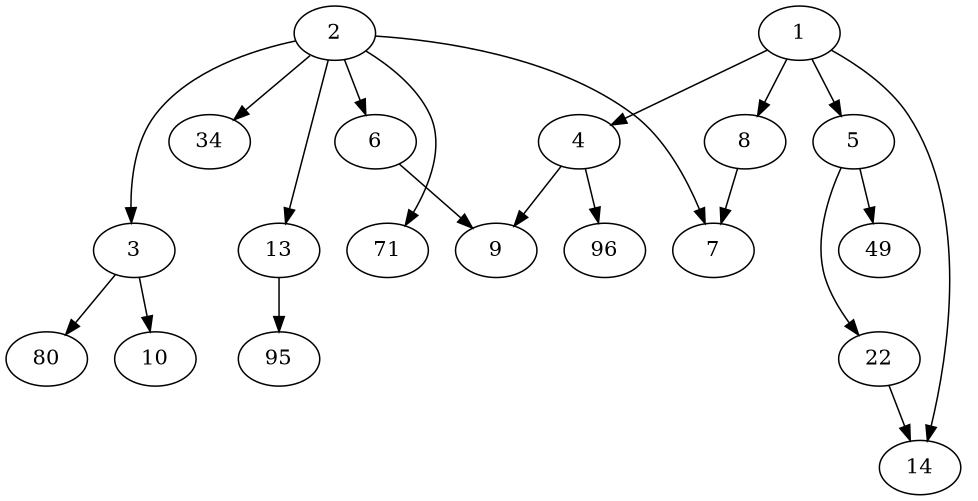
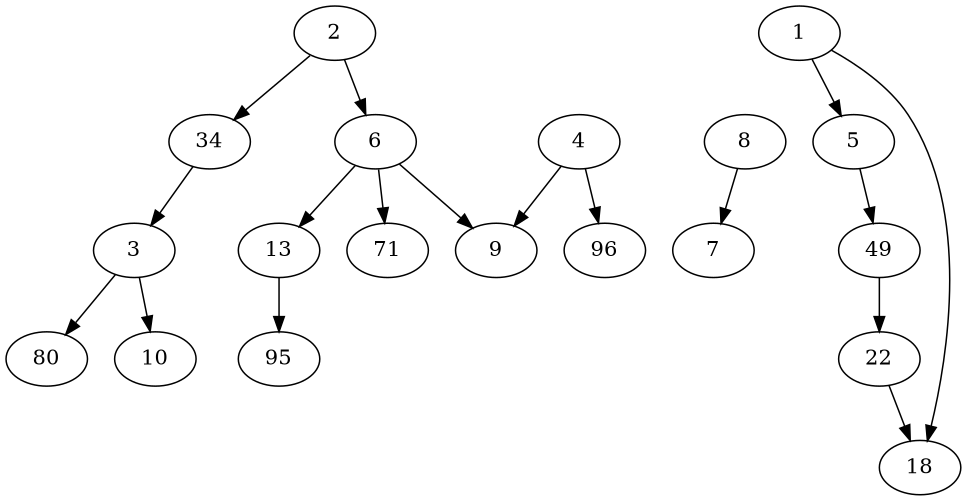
edge "2" -> "7": removed
edge "1" -> "8": removed
edge "1" -> "4": removed
edge "2" -> "3": now "34" -> "3"
edge "2" -> "71": now "6" -> "71"
edge "2" -> "13": now "6" -> "13"
edge "5" -> "22": now "49" -> "22"
node "14": label "14" -> "18"
